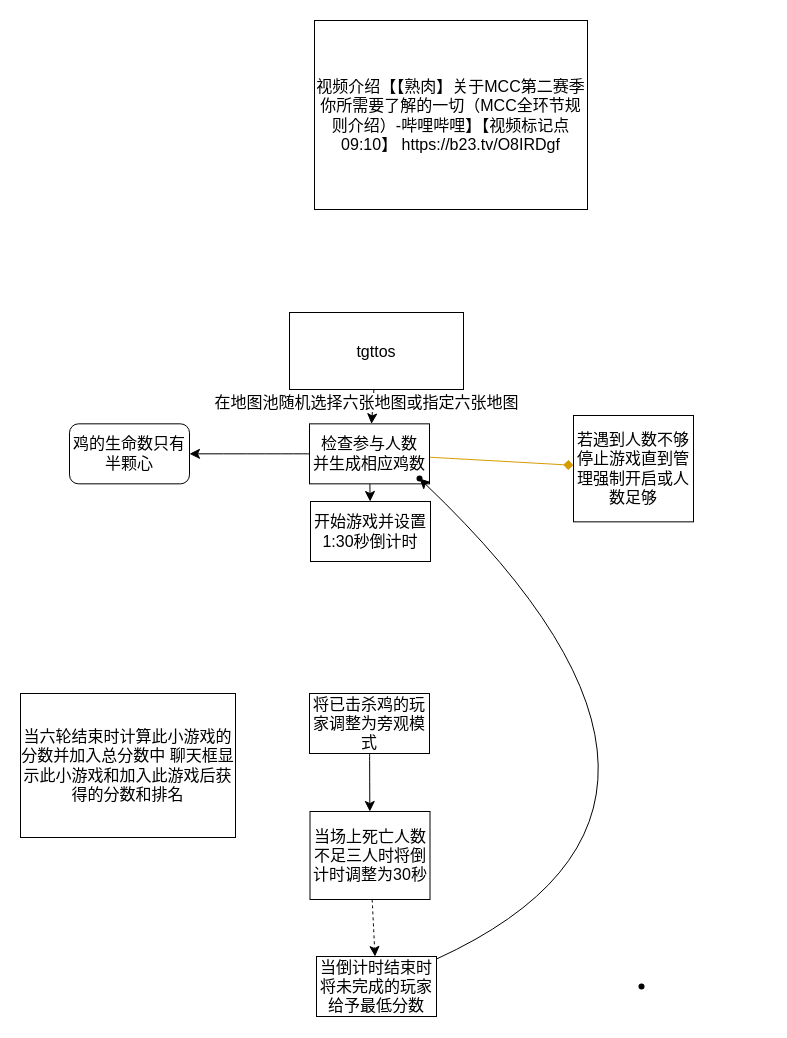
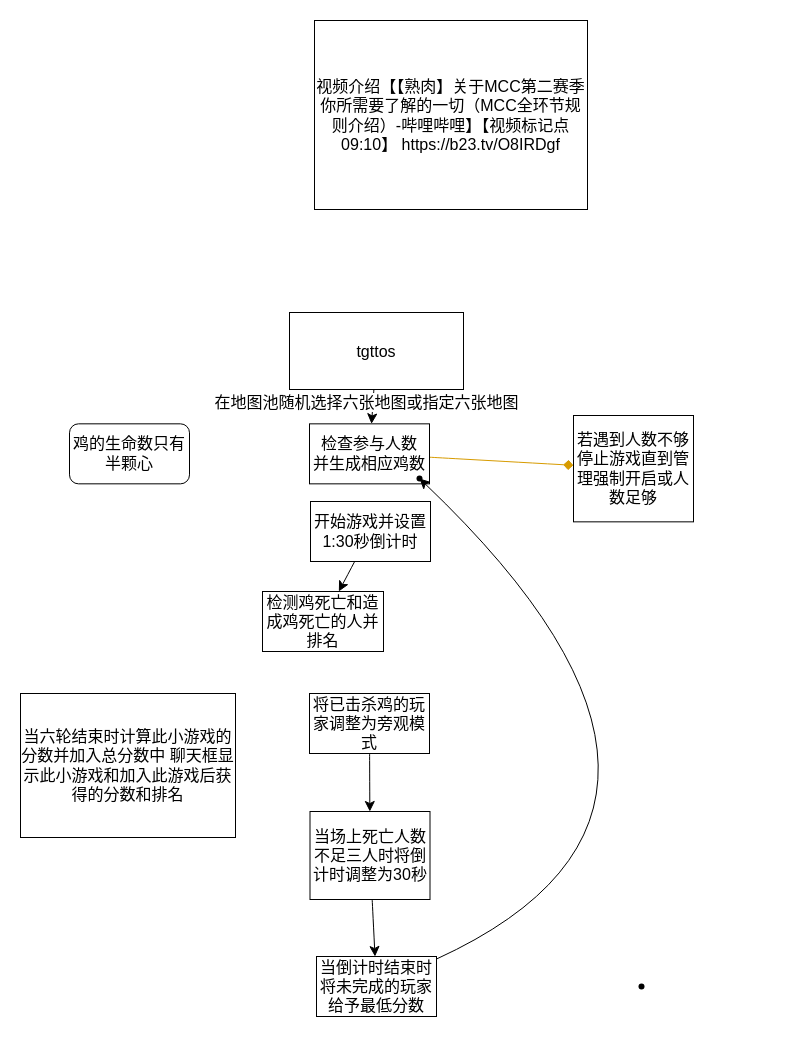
edge "检查参与人数 并生成相应鸡数" -> "鸡的生命数只有半颗心": removed
edge "检查参与人数 并生成相应鸡数" -> "开始游戏并设置1:30秒倒计时": removed
edge "开始游戏并设置1:30秒倒计时" -> "检测鸡死亡和造成鸡死亡的人并排名": added
node "检测鸡死亡和造成鸡死亡的人并排名": added
edge "当场上死亡人数不足三人时将倒计时调整为30秒" -> "当倒计时结束时将未完成的玩家给予最低分数": style dashed -> solid
